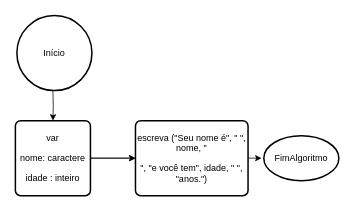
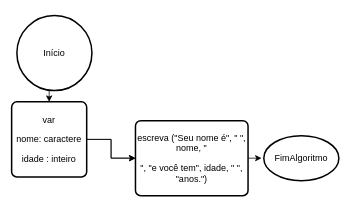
node "var nome: caractere idade : inteiro": moved (53, 158) -> (49, 139)
